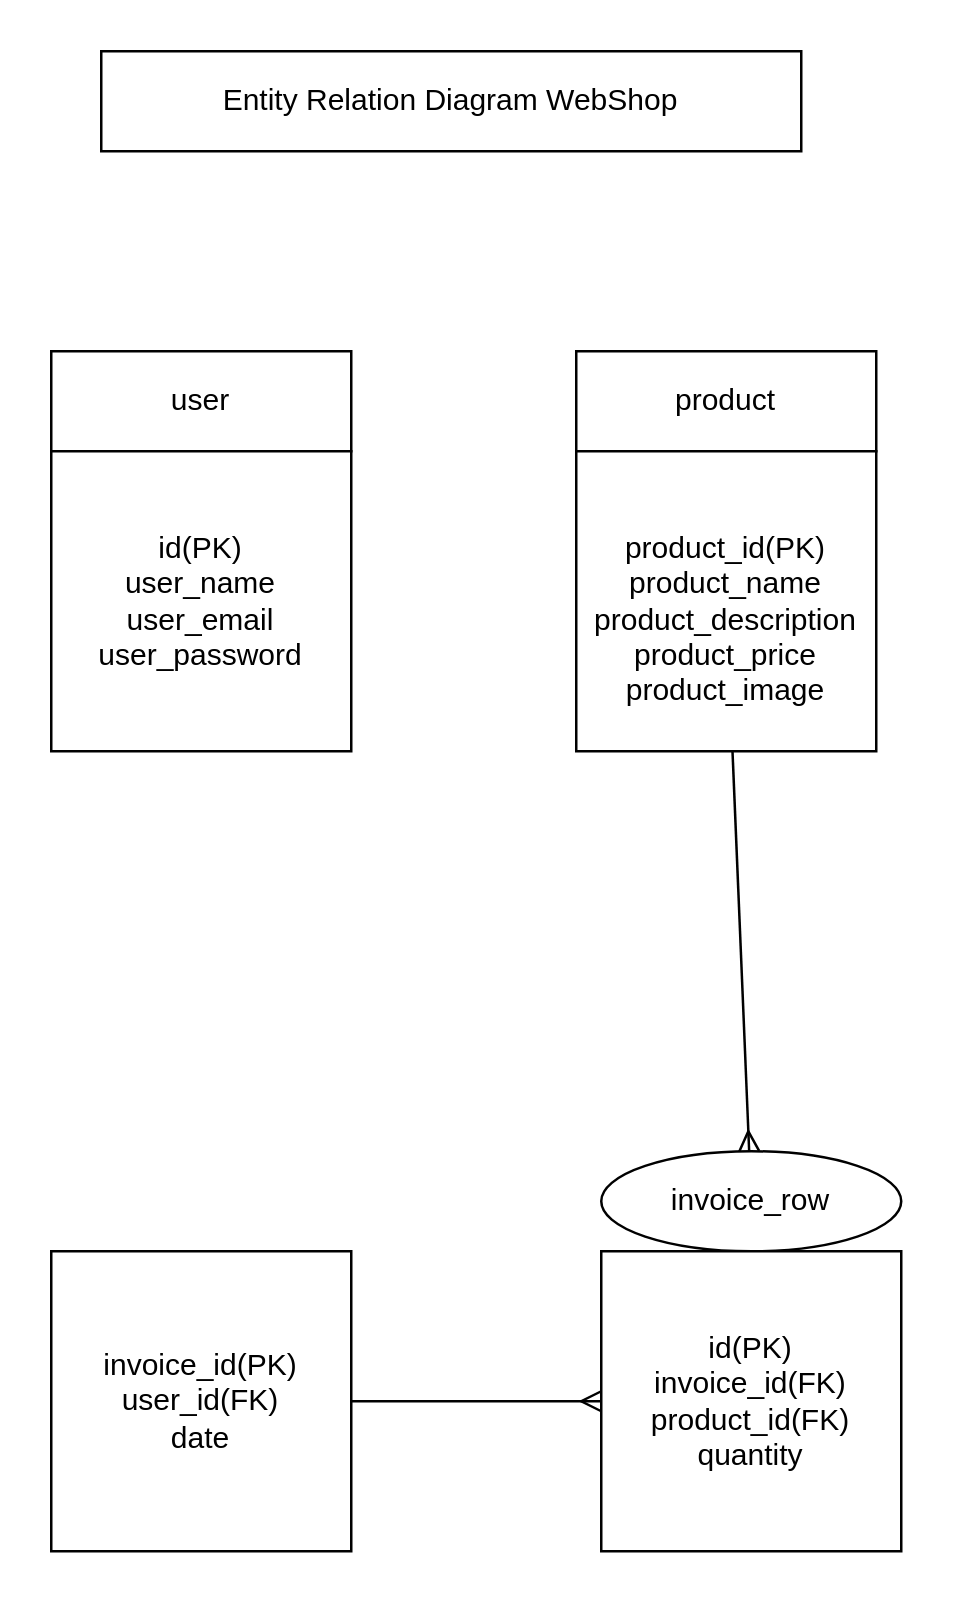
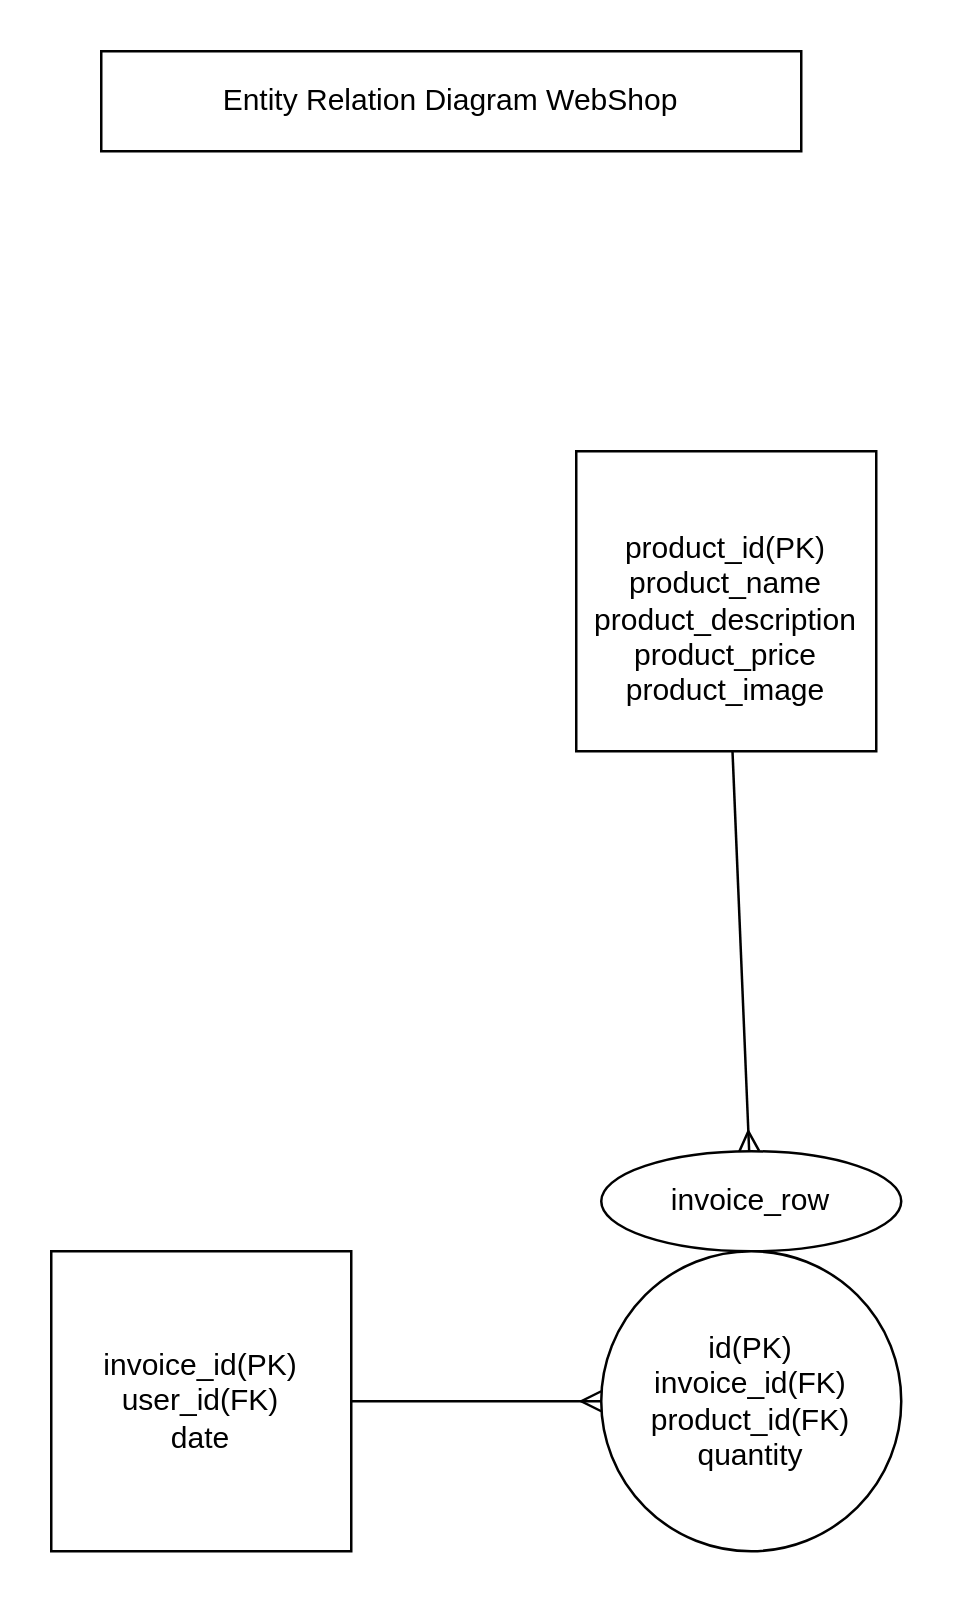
node "user": removed
node "product": removed
node "id(PK) user_name user_email user_password": removed
node "id(PK) invoice_id(FK) product_id(FK) quantity": shape rectangle -> ellipse
